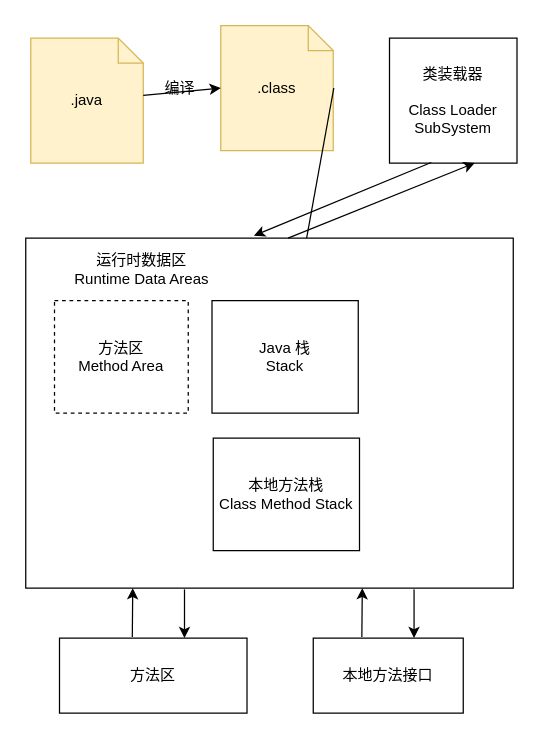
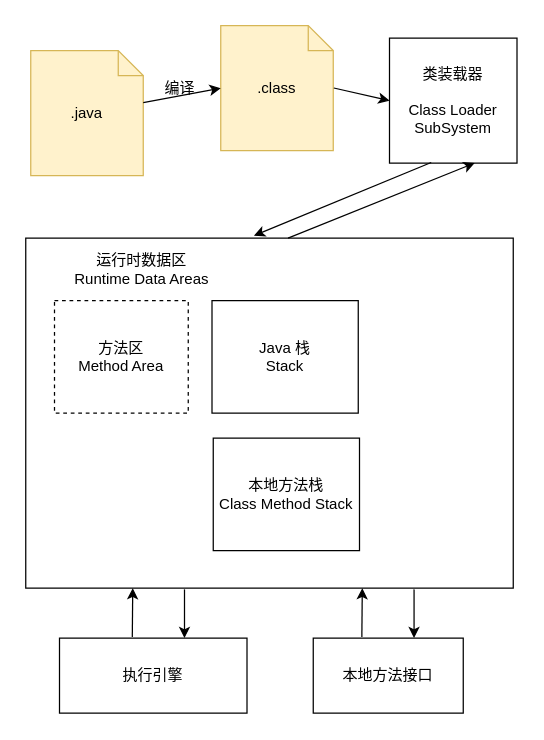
node ".java": moved (87, 101) -> (87, 113)
edge ".class" -> "Java 栈 Stack": now ".class" -> "类装载器 Class Loader SubSystem"
node "方法区": label "方法区" -> "执行引擎"
